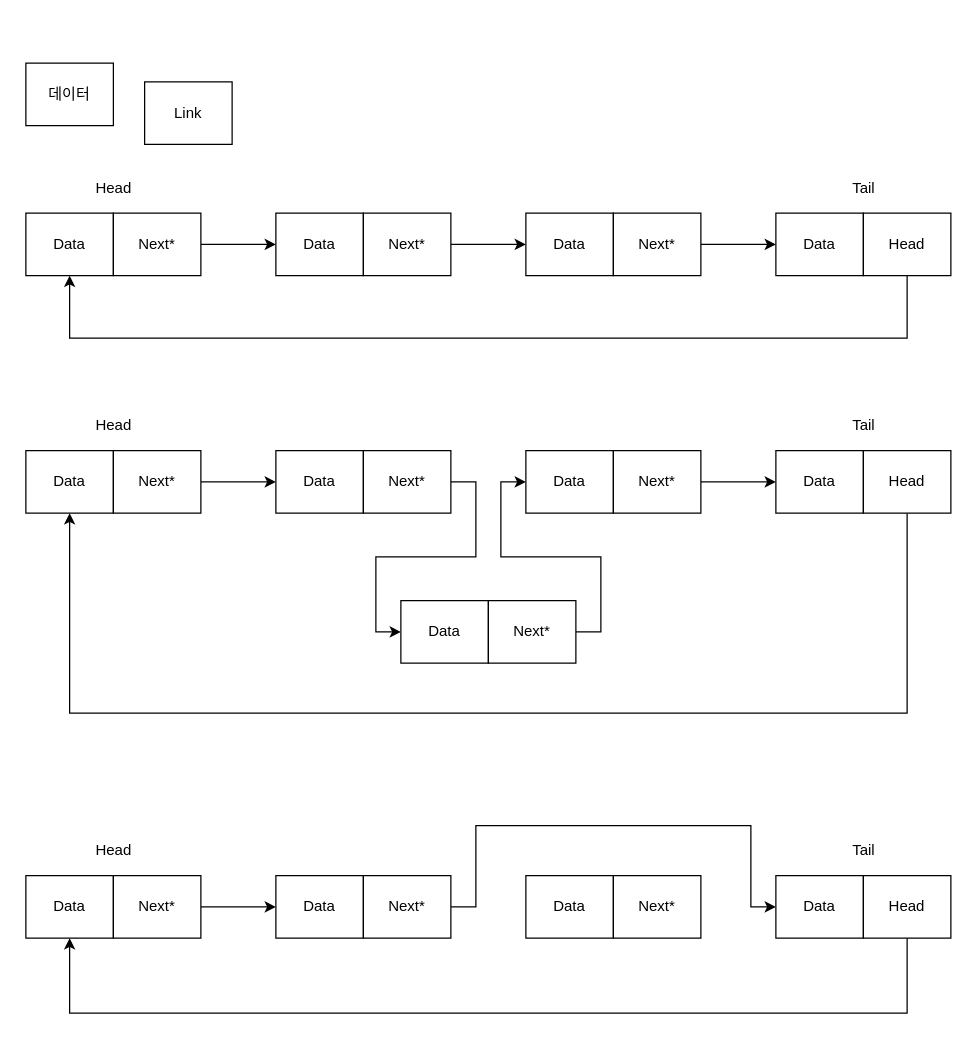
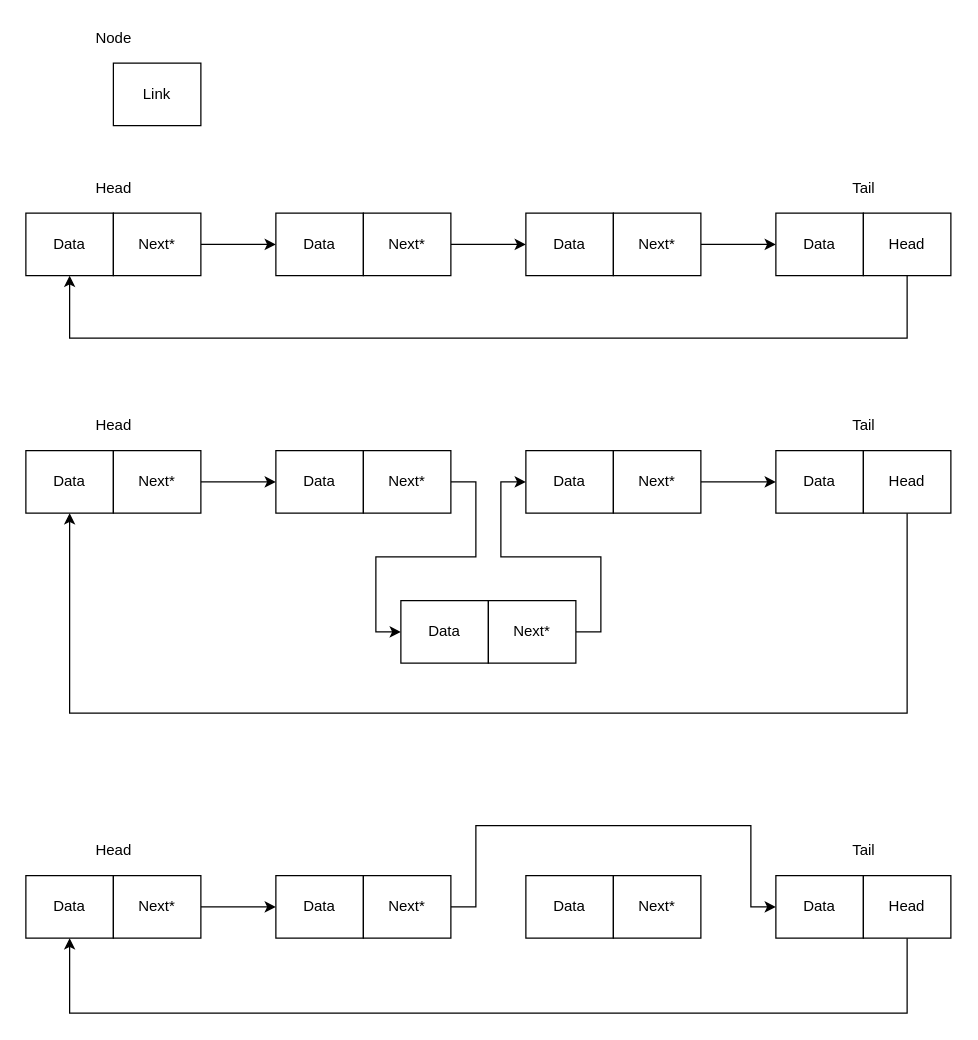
node "Node": added
node "데이터": removed
node "Link": moved (188, 113) -> (157, 94)
